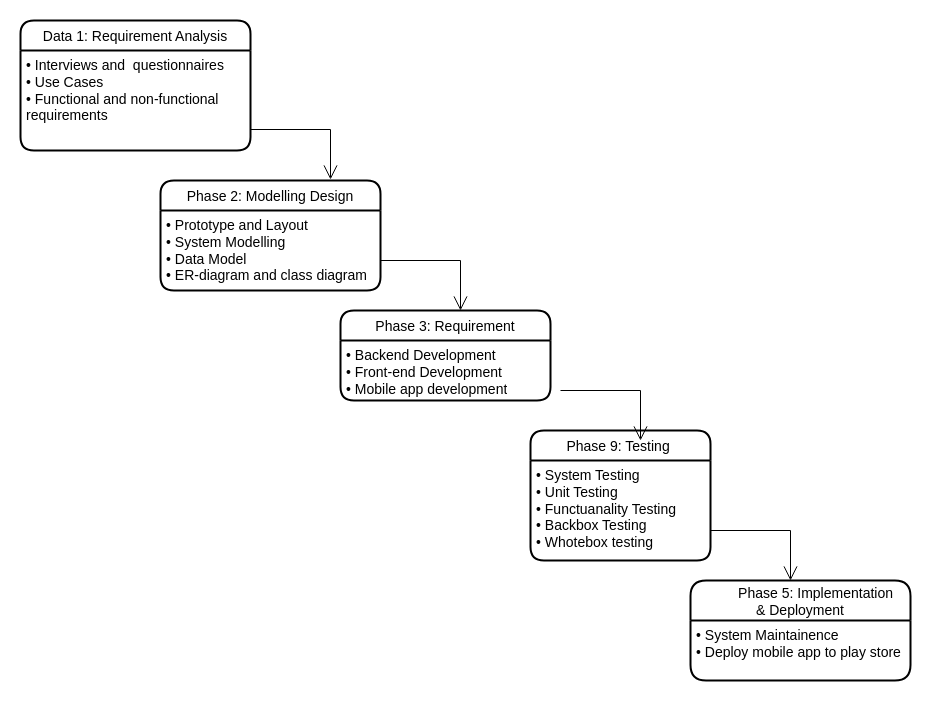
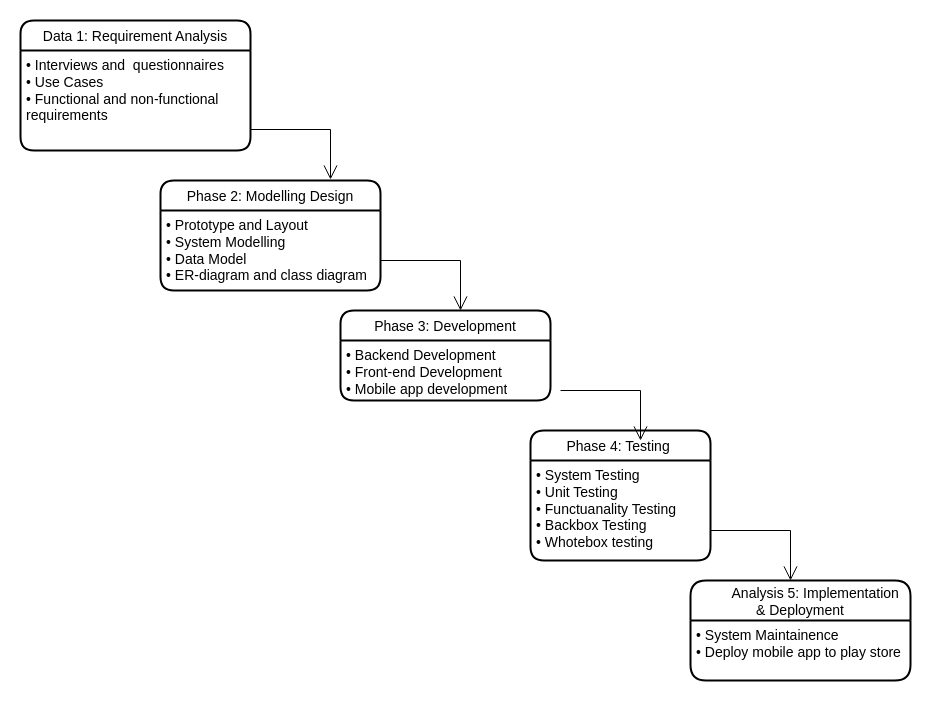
node "Phase 3: Requirement": label "Phase 3: Requirement" -> "Phase 3: Development"
node "Phase 9: Testing": label "Phase 9: Testing" -> "Phase 4: Testing"
node "Phase 5: Implementation & Deployment": label "Phase 5: Implementation & Deployment" -> "Analysis 5: Implementation & Deployment"
